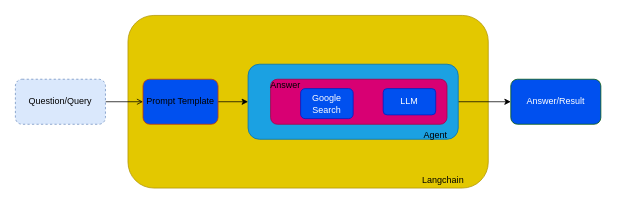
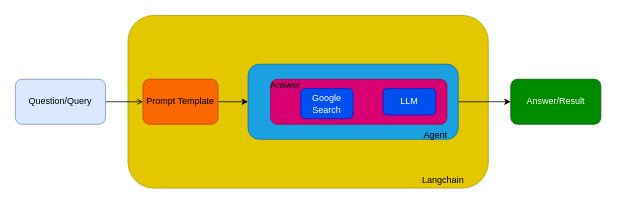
node "Question/Query": style dashed -> solid
node "Prompt Template": fillcolor #0050ef -> #fa6800
node "Answer/Result": fillcolor #0050ef -> #008a00
